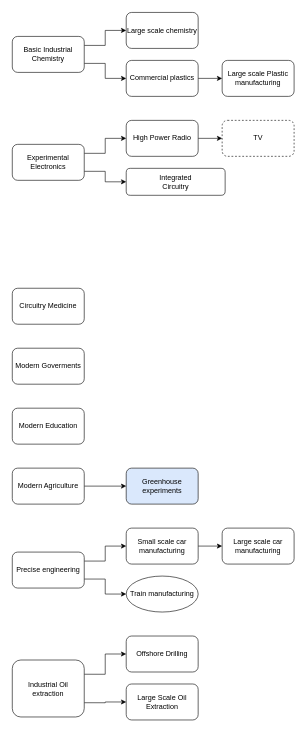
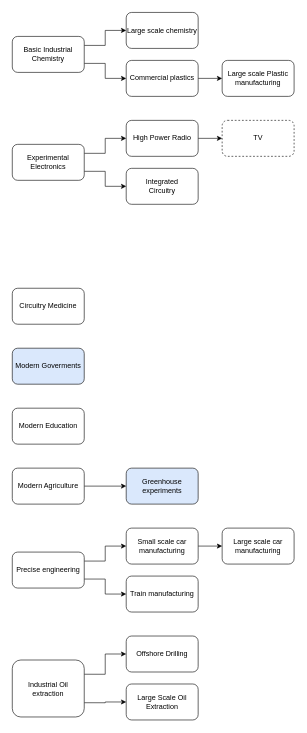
node "Integrated Circuitry": size 99x27 -> 72x36
node "Modern Goverments": fillcolor #ffffff -> #dae8fc
node "Train manufacturing": shape ellipse -> rounded rectangle
